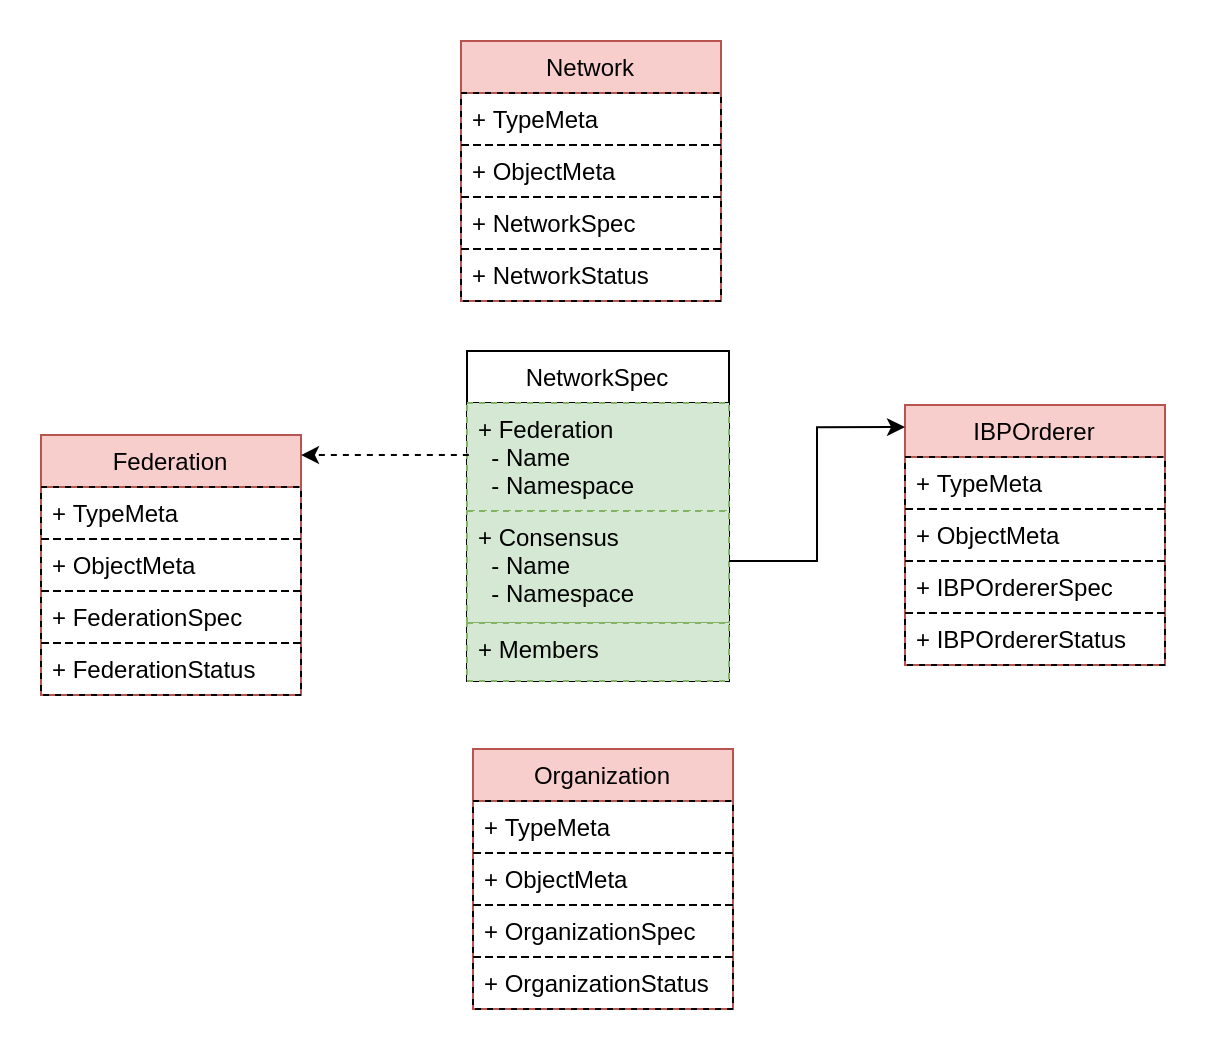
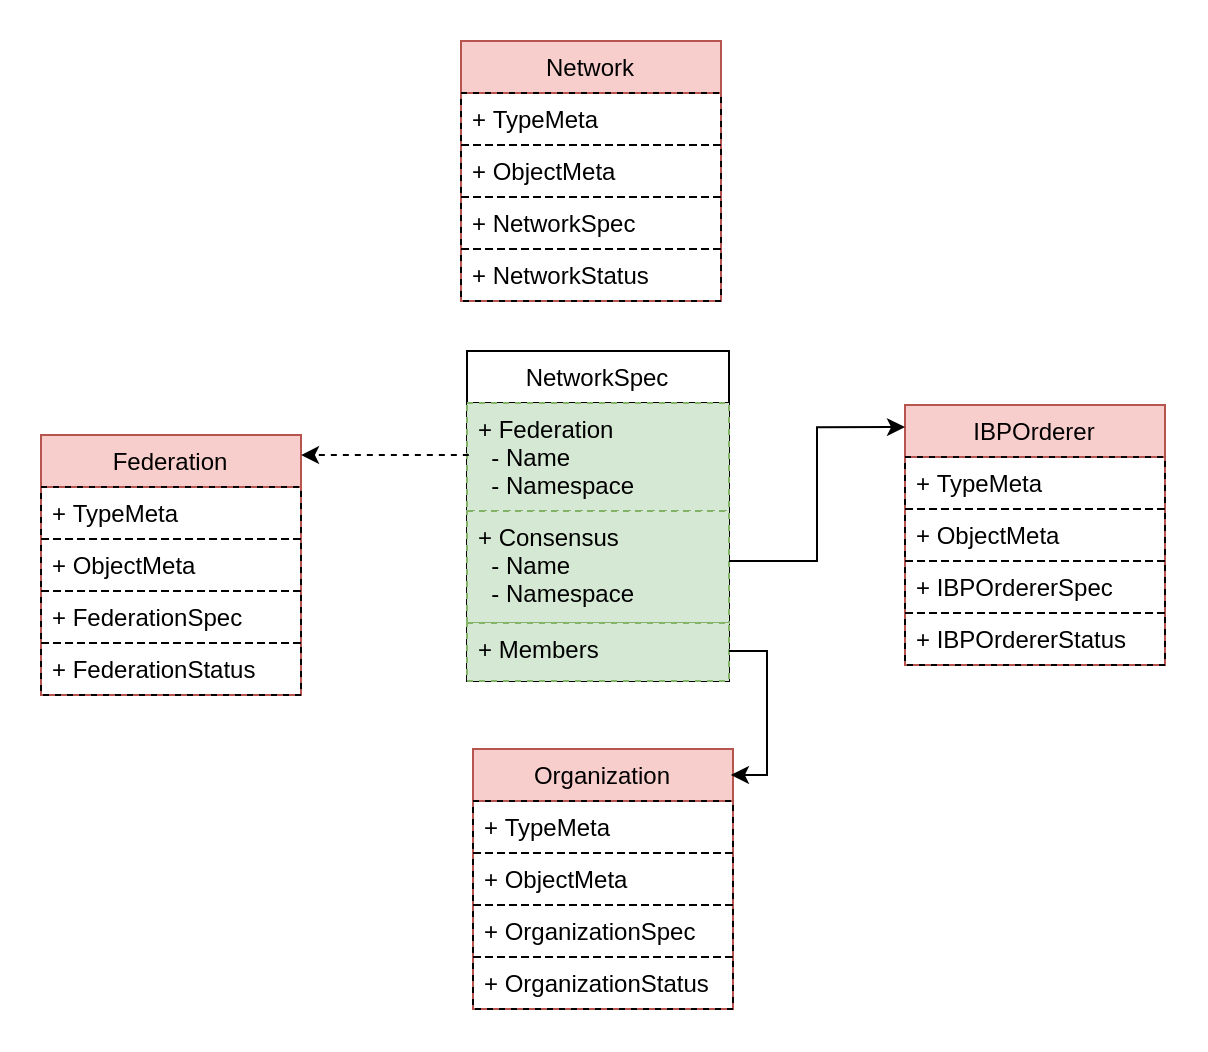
edge "+ Members" -> "Organization": added
